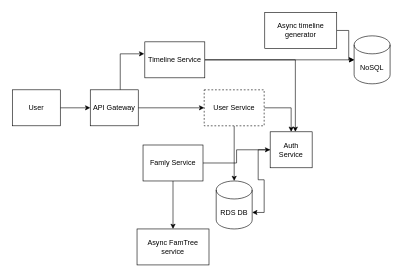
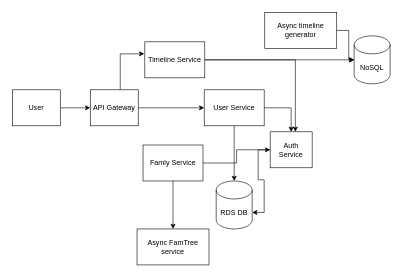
node "User Service": style dashed -> solid
